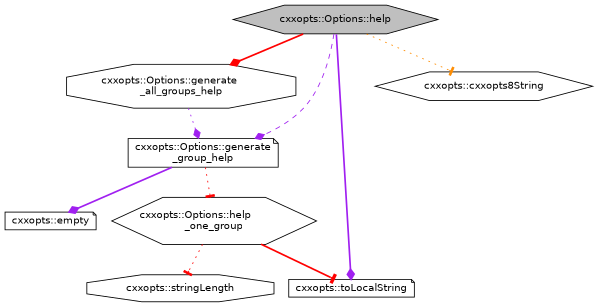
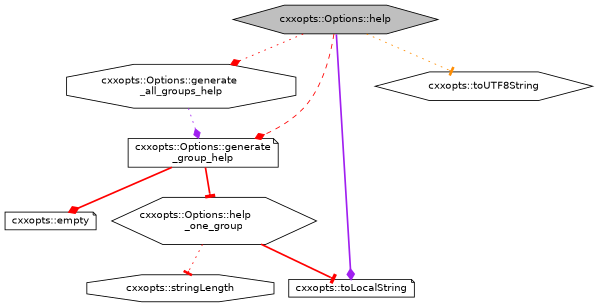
edge "cxxopts::Options::help" -> "cxxopts::Options::generate _all_groups_help": style bold -> dotted
node "cxxopts::cxxopts8String": label "cxxopts::cxxopts8String" -> "cxxopts::toUTF8String"
edge "cxxopts::Options::help" -> "cxxopts::Options::generate _group_help": color purple -> red
edge "cxxopts::Options::generate _group_help" -> "cxxopts::Options::help _one_group": style dotted -> bold
edge "cxxopts::Options::generate _group_help" -> "cxxopts::empty": color purple -> red
